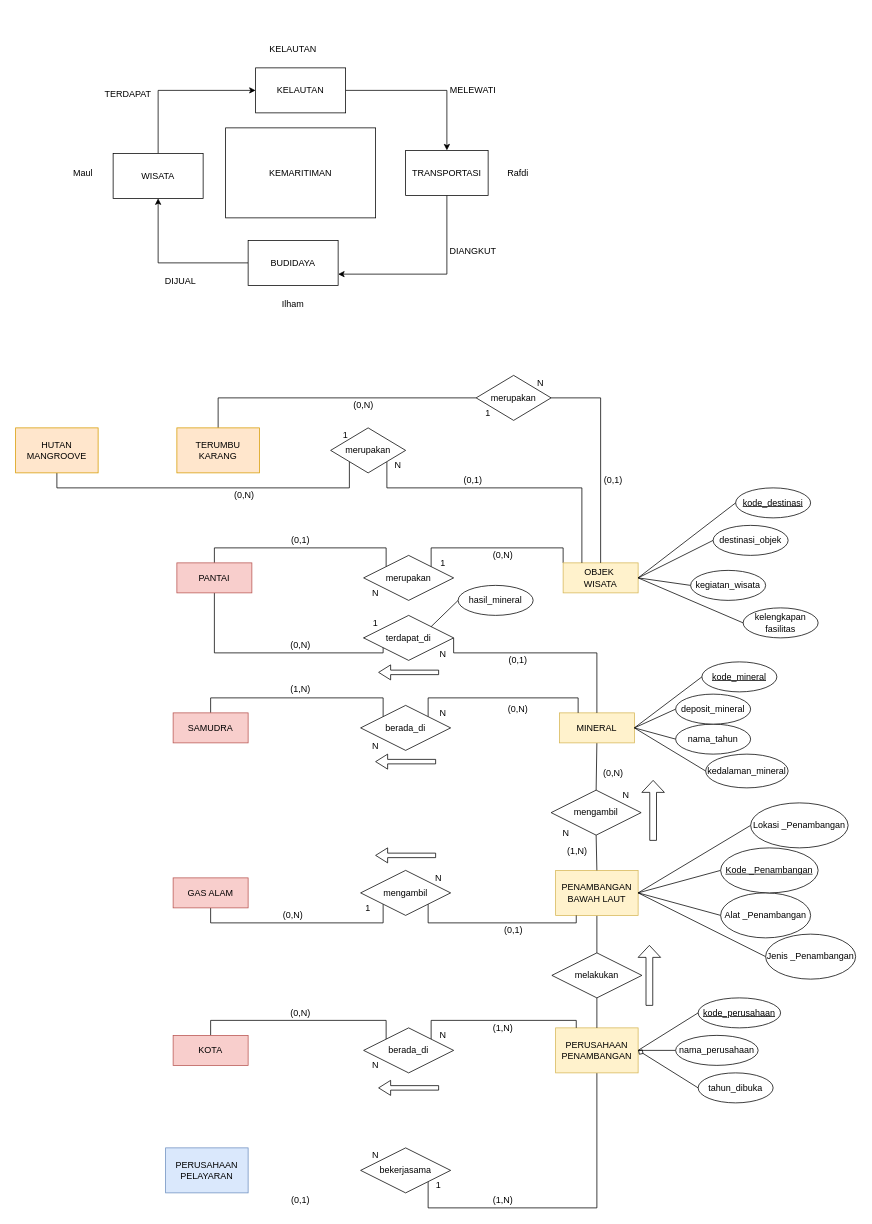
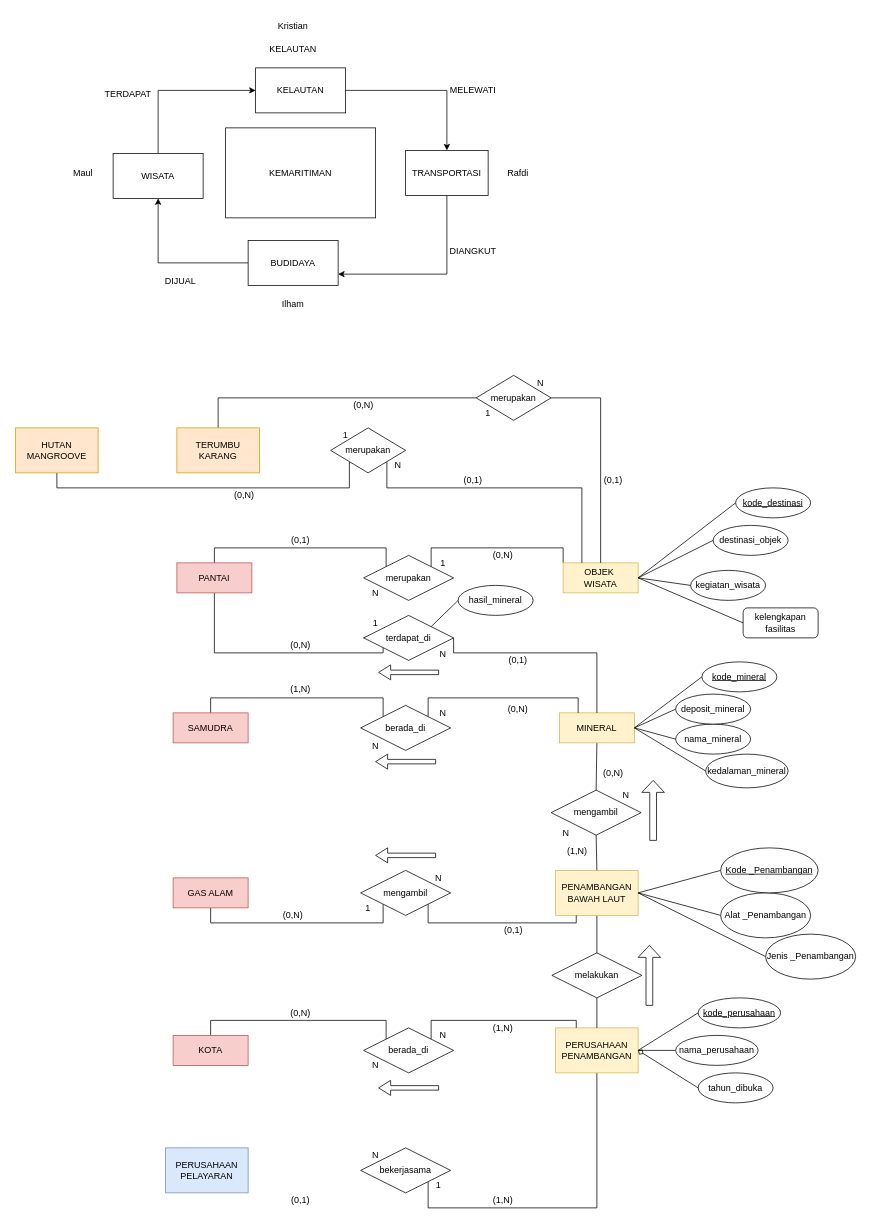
node "Kristian": added
node "kelengkapan fasilitas": shape ellipse -> rounded rectangle
node "nama_tahun": label "nama_tahun" -> "nama_mineral"
node "Lokasi _Penambangan": removed
edge "Lokasi _Penambangan" -- "PENAMBANGAN BAWAH LAUT": removed
